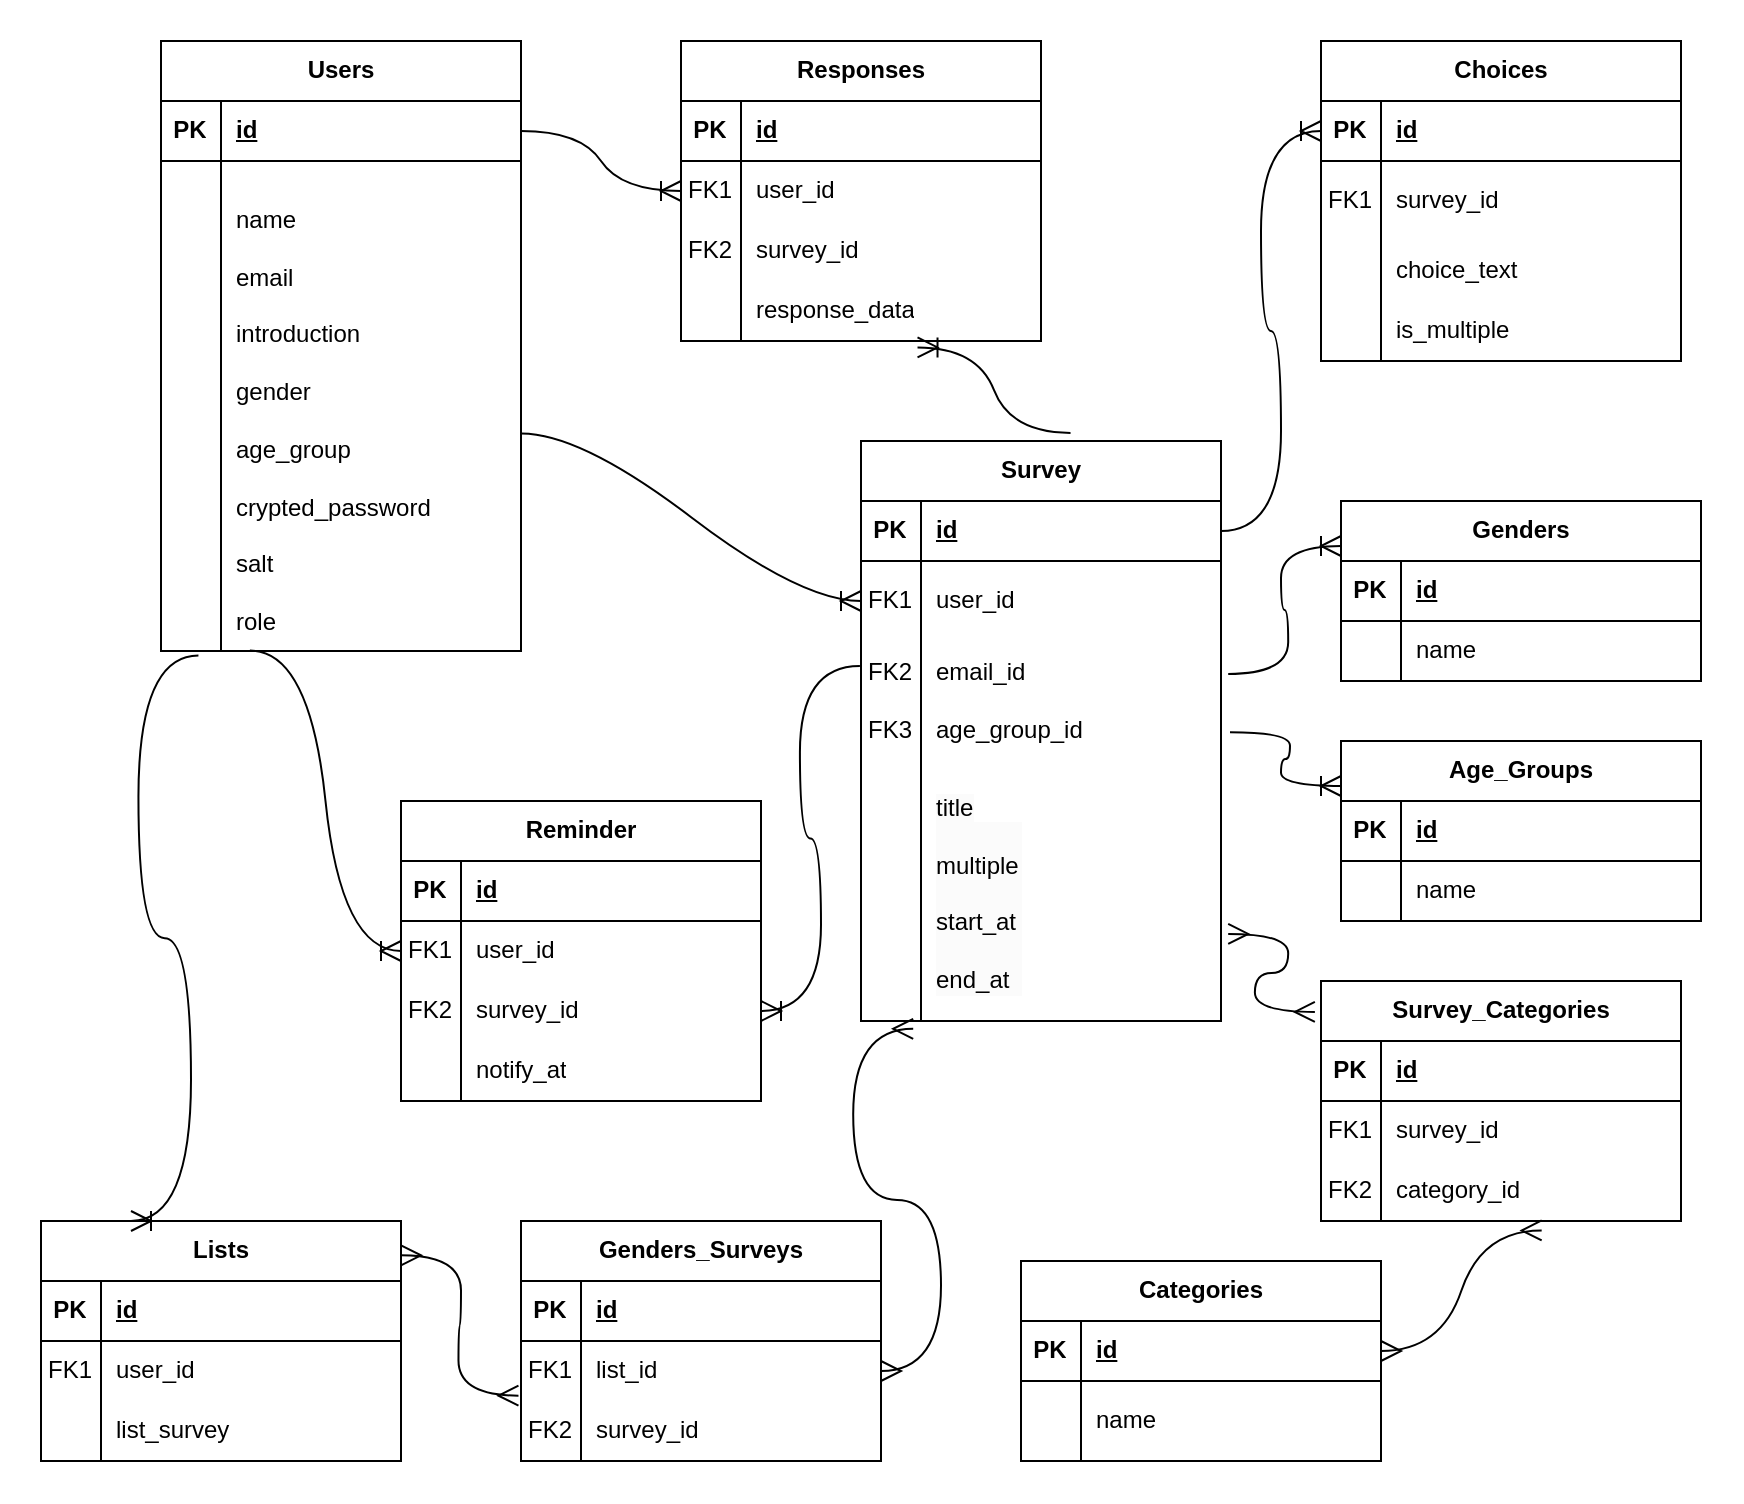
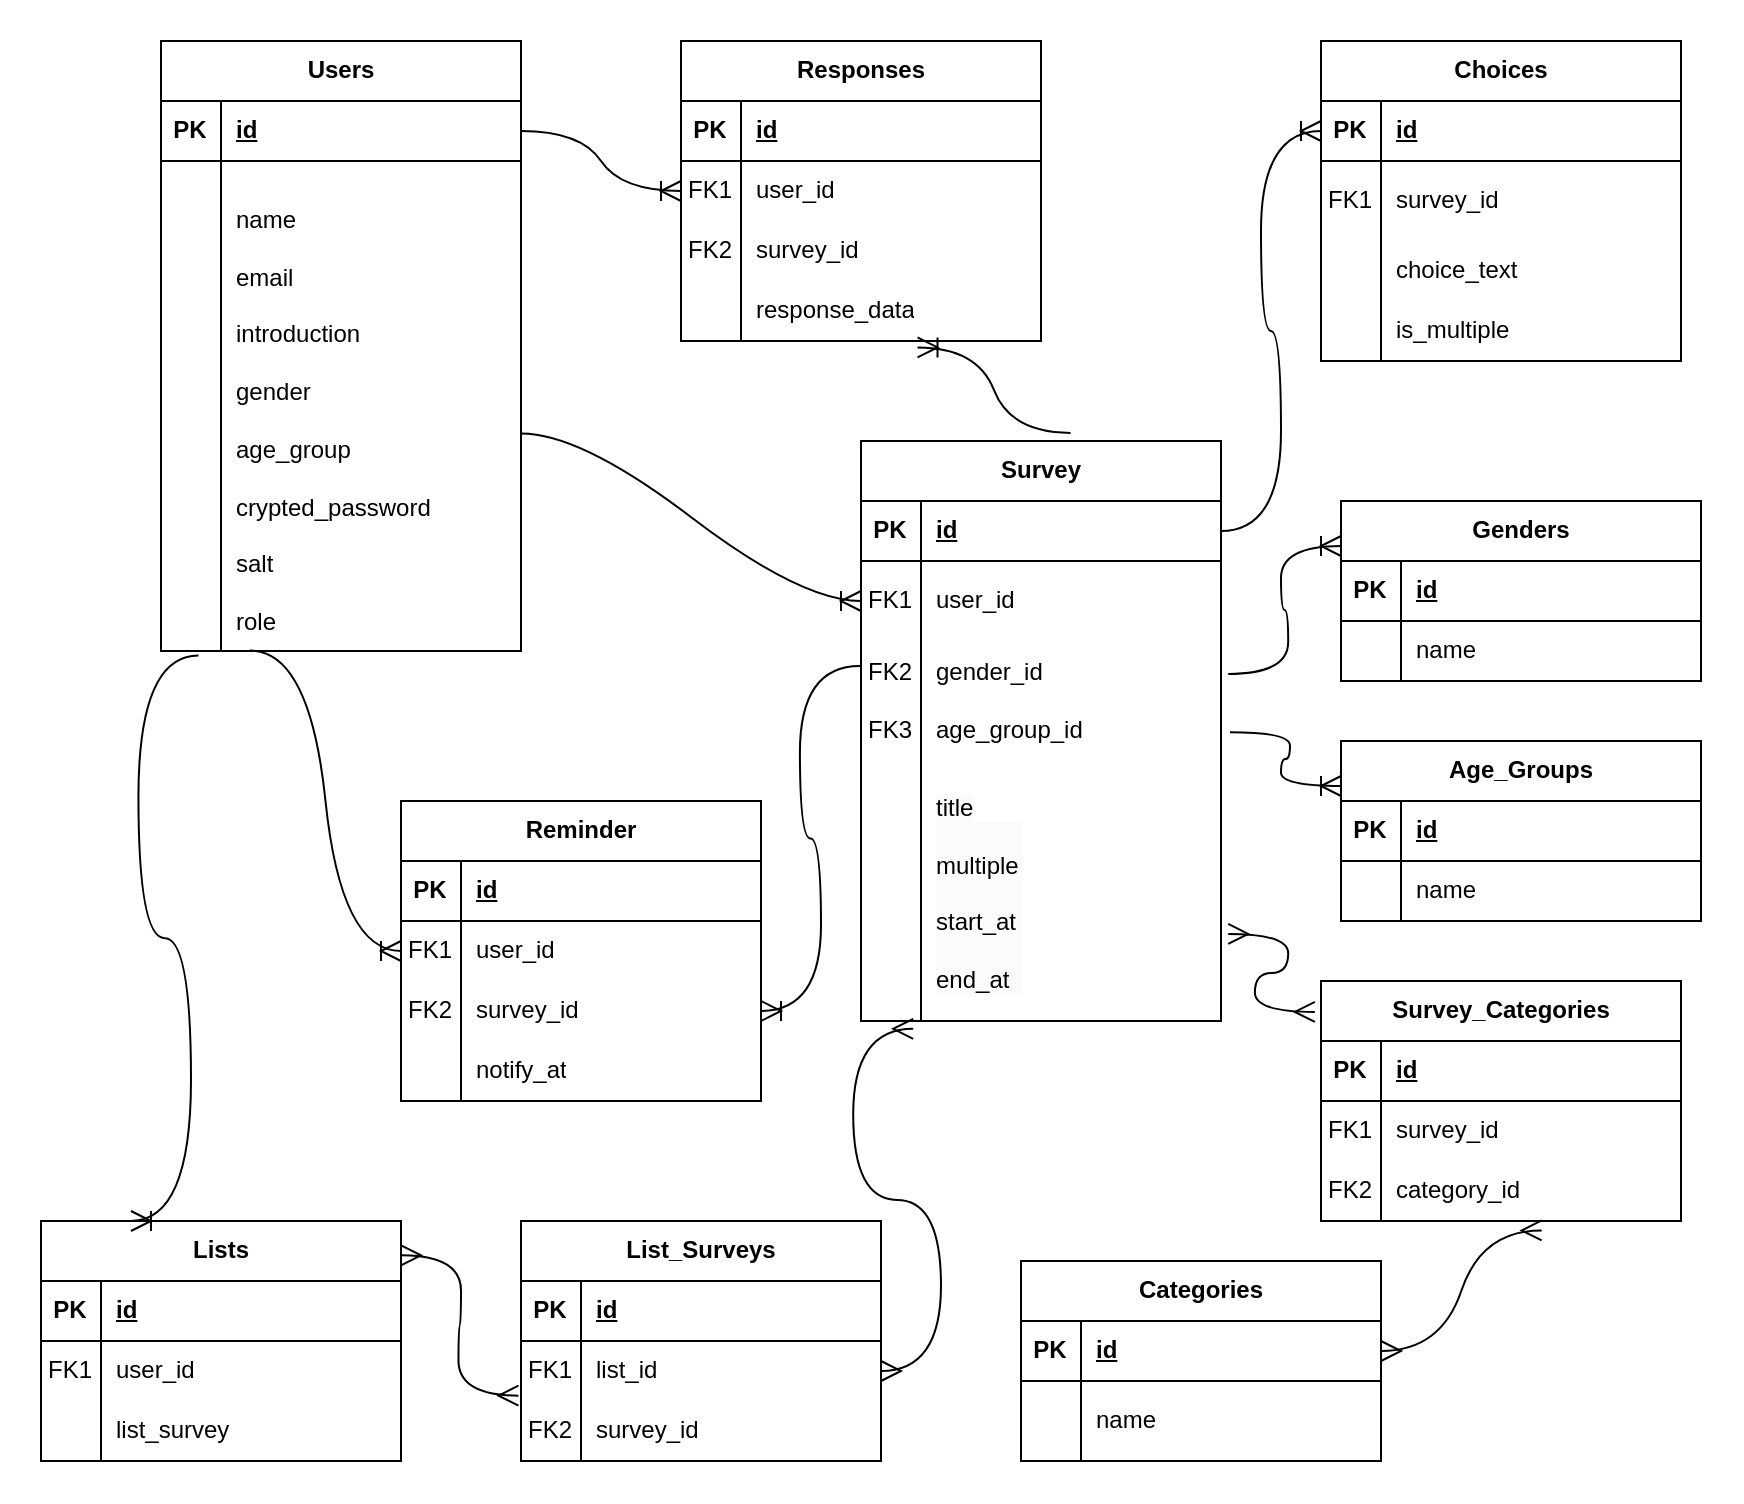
node "email_id age_group_id": label "email_id age_group_id" -> "gender_id age_group_id"
node "Genders_Surveys": label "Genders_Surveys" -> "List_Surveys"
